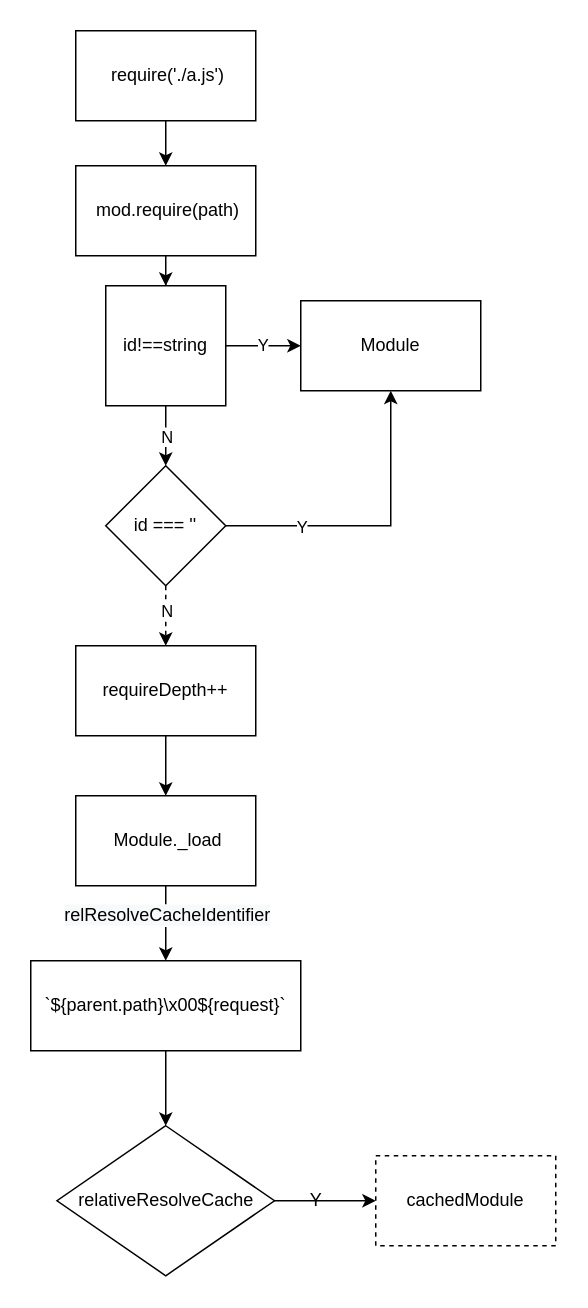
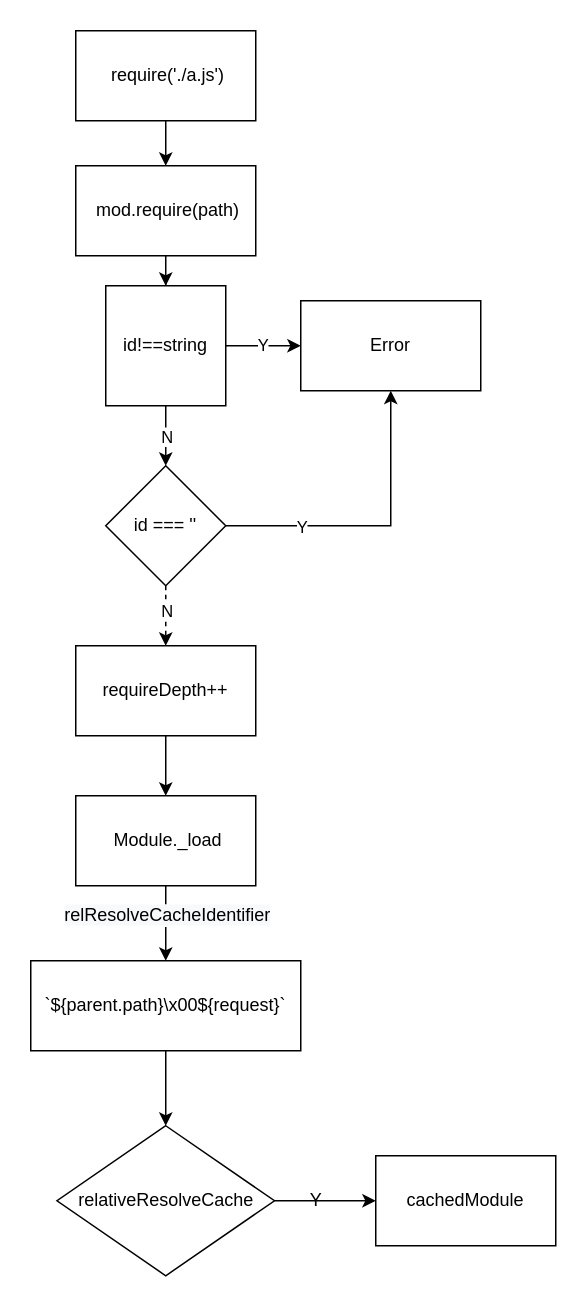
node "Module": label "Module" -> "Error"
node "cachedModule": style dashed -> solid
